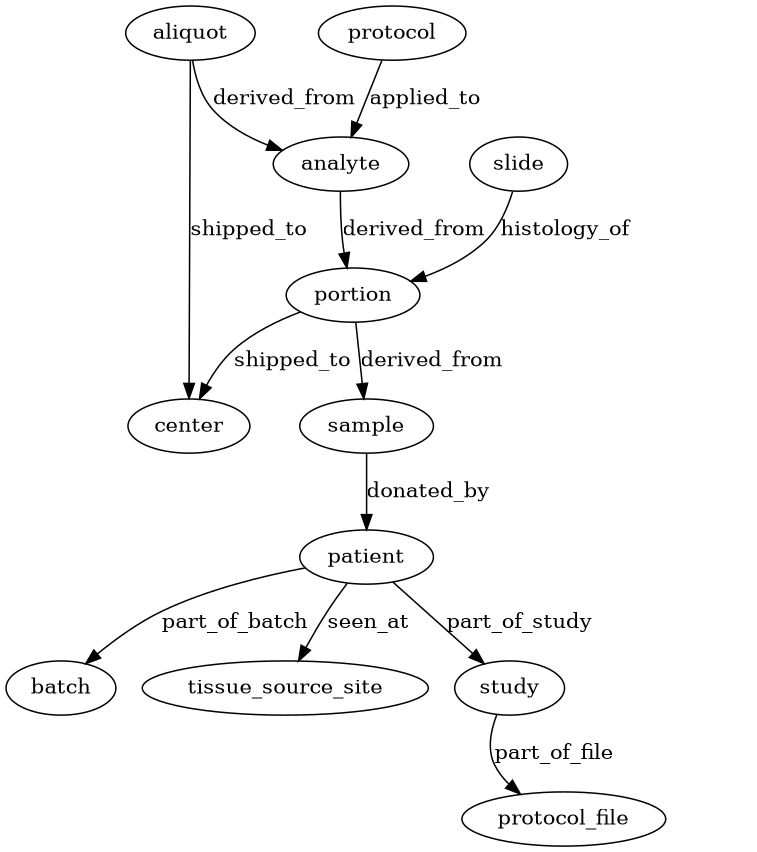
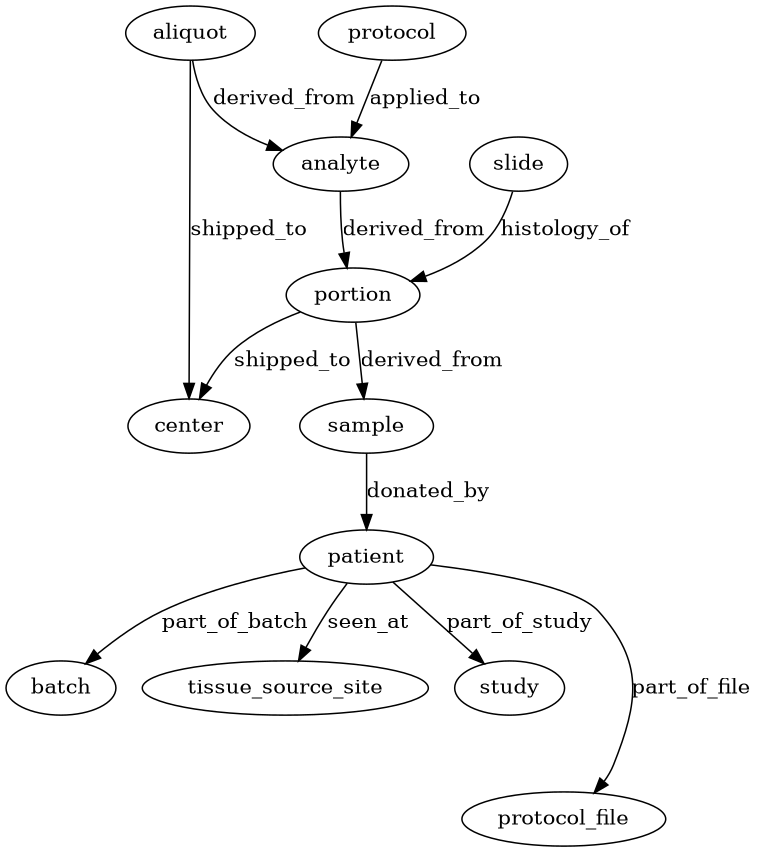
edge "study" -> "protocol_file": now "patient" -> "protocol_file"
